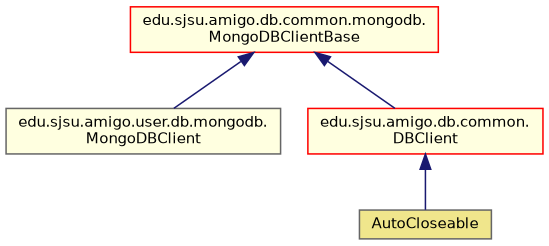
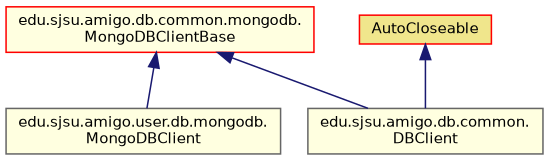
node "edu.sjsu.amigo.db.common. DBClient": color red -> gray40
edge "AutoCloseable" -> "edu.sjsu.amigo.db.common. DBClient": reversed
node "AutoCloseable": color gray40 -> red
